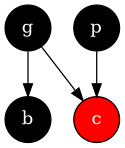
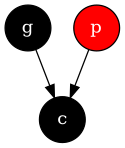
node "p": fillcolor black -> red
node "b": removed
node "c": fillcolor red -> black
